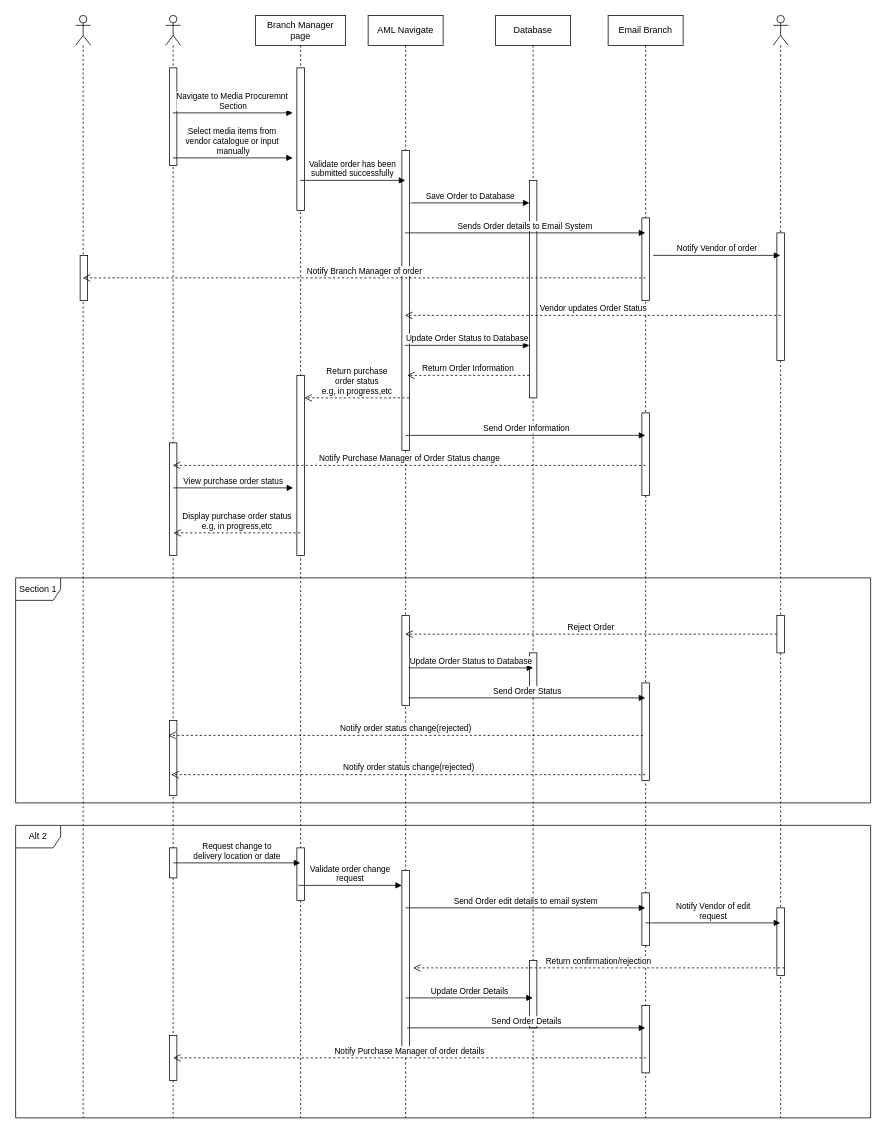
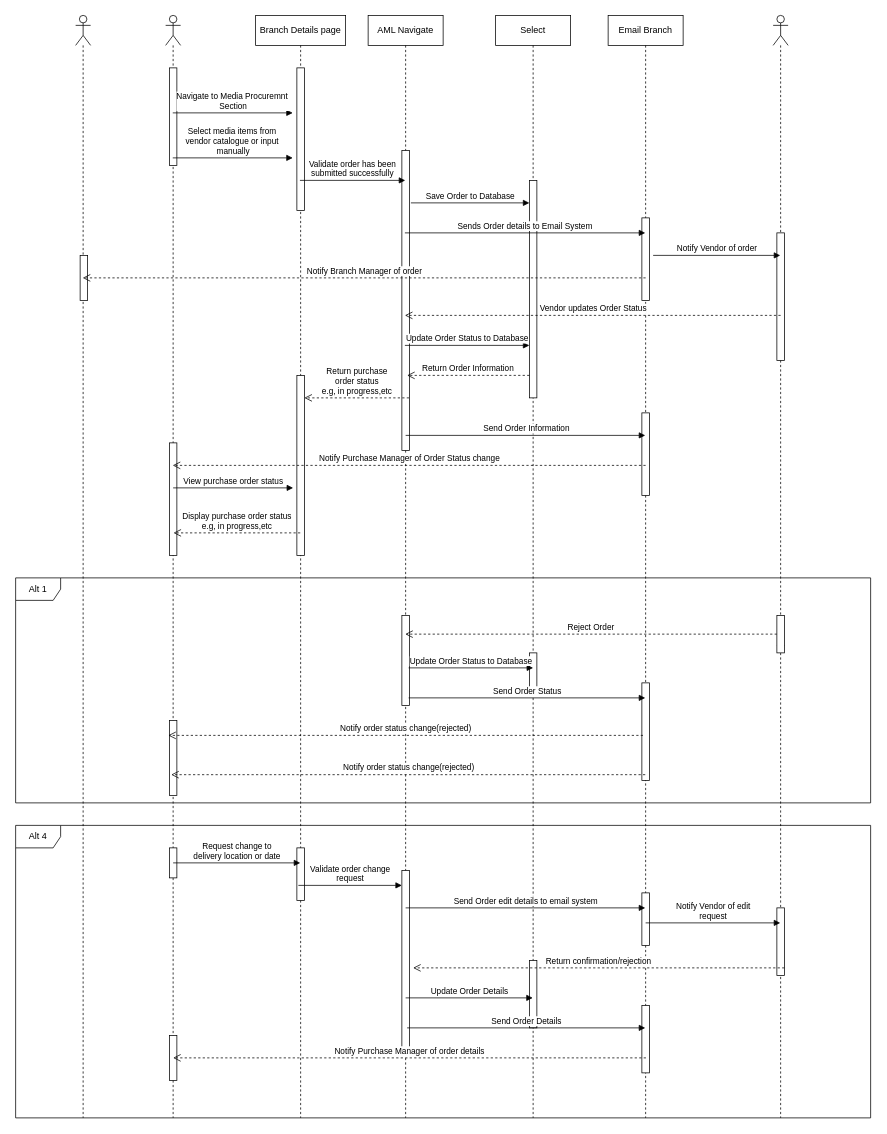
node "Branch Manager page": label "Branch Manager page" -> "Branch Details page"
node "Database": label "Database" -> "Select"
node "Section 1": label "Section 1" -> "Alt 1"
node "Alt 2": label "Alt 2" -> "Alt 4"
